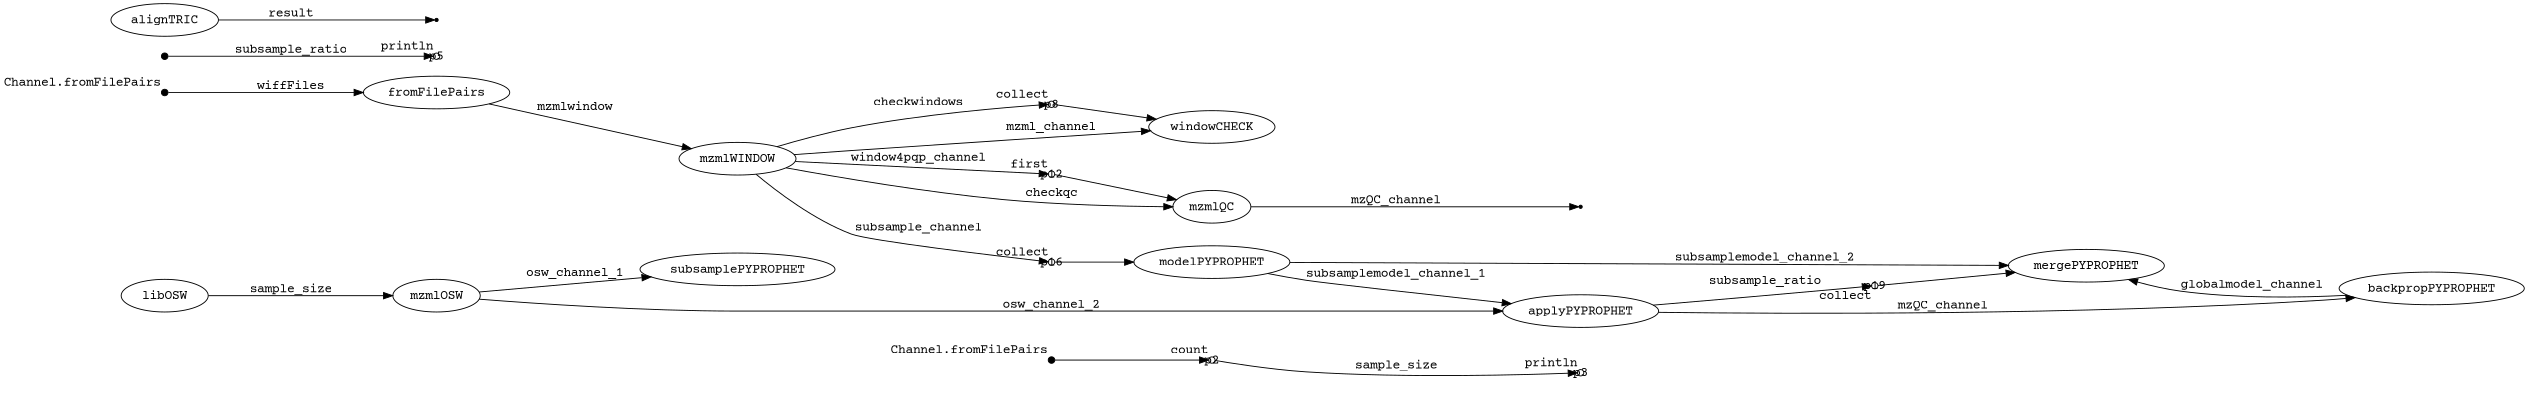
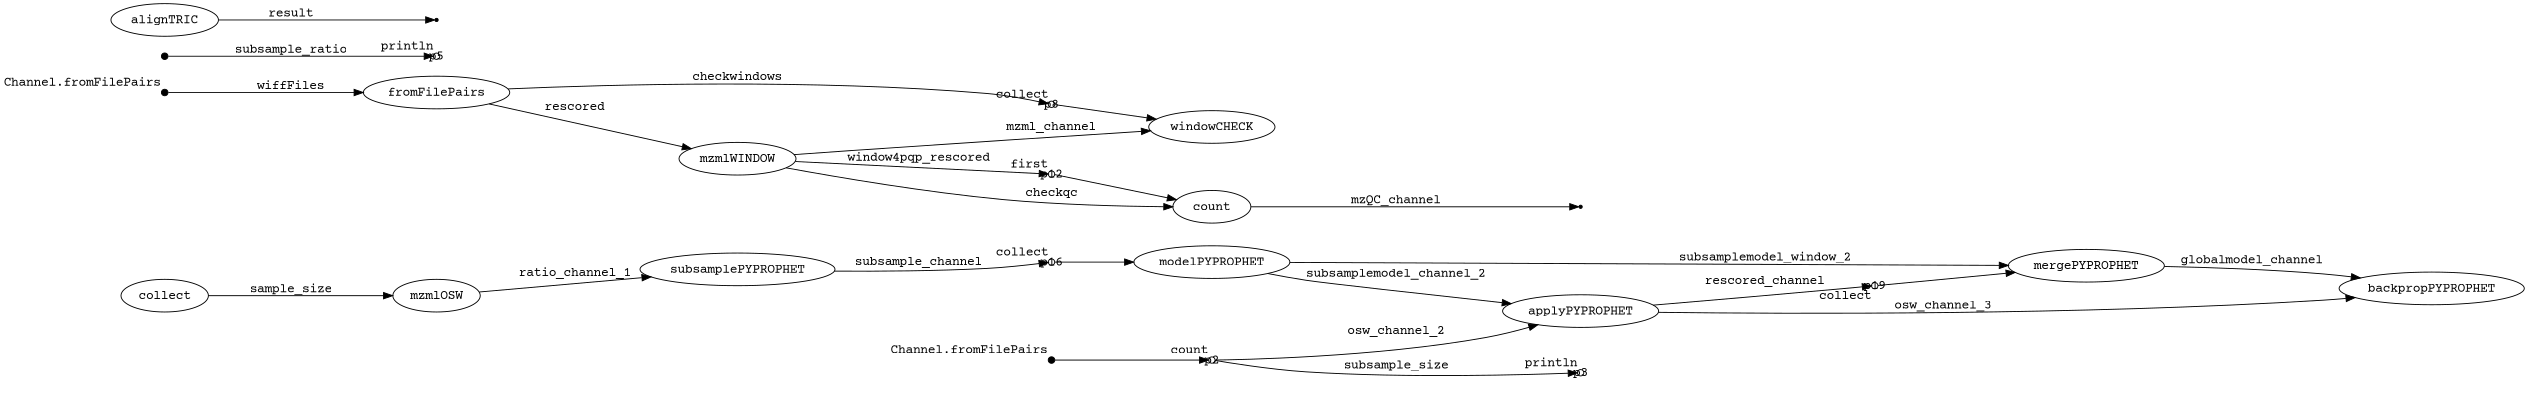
edge "fromFilePairs" -> "mzmlWINDOW": label "mzmlwindow" -> "rescored"
edge "mzmlWINDOW" -> "p8 collect": now "fromFilePairs" -> "p8 collect"
edge "mzmlWINDOW" -> "p12 first": label "window4pqp_channel" -> "window4pqp_rescored"
node "mzmlQC": label "mzmlQC" -> "count"
edge "mzmlWINDOW" -> "p16 collect": now "subsamplePYPROPHET" -> "p16 collect"
edge "modelPYPROPHET" -> "mergePYPROPHET": label "subsamplemodel_channel_2" -> "subsamplemodel_window_2"
edge "mzmlOSW" -> "subsamplePYPROPHET": label "osw_channel_1" -> "ratio_channel_1"
edge "modelPYPROPHET" -> "applyPYPROPHET": label "subsamplemodel_channel_1" -> "subsamplemodel_channel_2"
edge "applyPYPROPHET" -> "p19 collect": label "subsample_ratio" -> "rescored_channel"
node "libOSW": label "libOSW" -> "collect"
edge "backpropPYPROPHET" -> "mergePYPROPHET": reversed
edge "applyPYPROPHET" -> "backpropPYPROPHET": label "mzQC_channel" -> "osw_channel_3"
edge "mzmlOSW" -> "applyPYPROPHET": now "p2 count" -> "applyPYPROPHET"
edge "p2 count" -> "p3 println": label "sample_size" -> "subsample_size"
